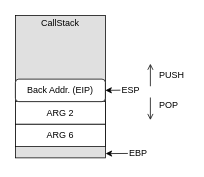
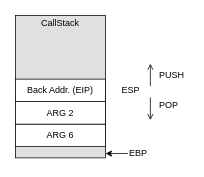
node "Back Addr. (EIP)": shape rounded rectangle -> rectangle
edge "ESP" -> "Back Addr. (EIP)": removed
